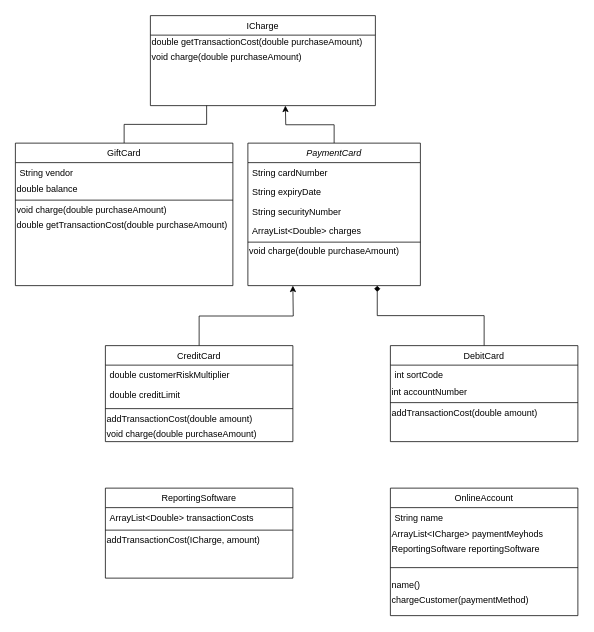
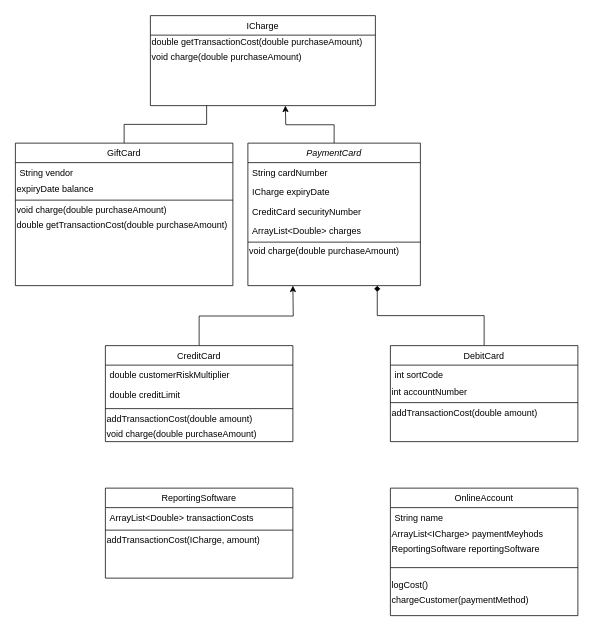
node "double balance": label "double balance" -> "expiryDate balance"
node "String expiryDate": label "String expiryDate" -> "ICharge expiryDate"
node "String securityNumber": label "String securityNumber" -> "CreditCard securityNumber"
node "name()": label "name()" -> "logCost()"
